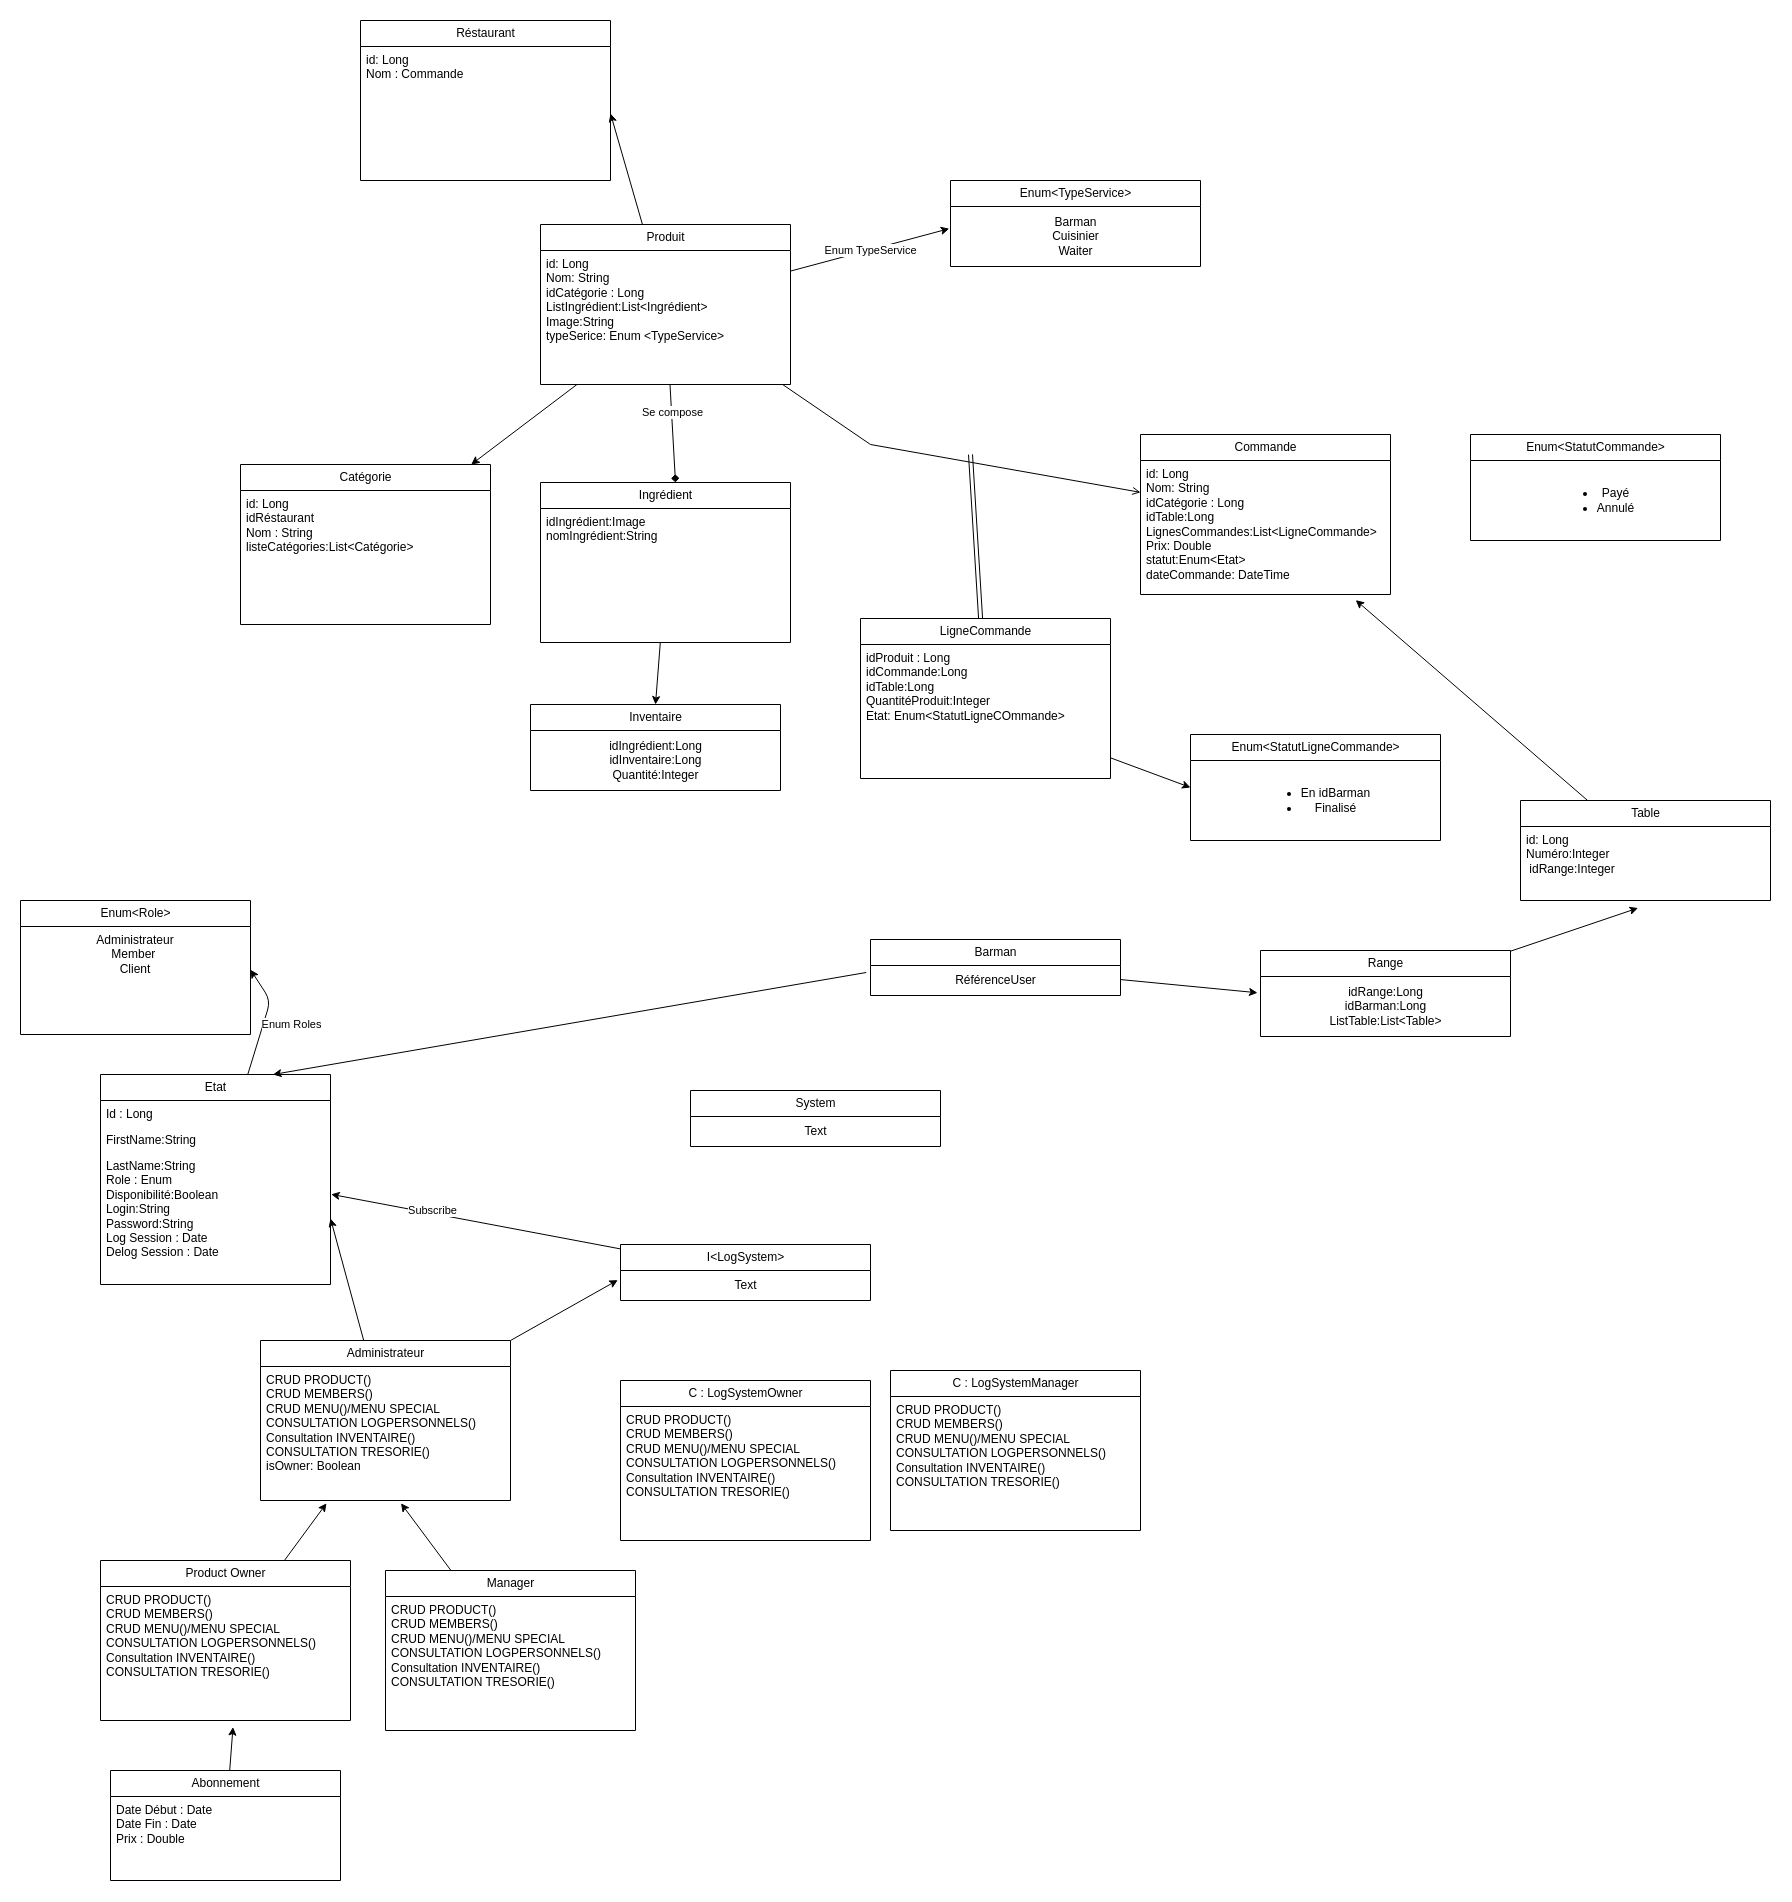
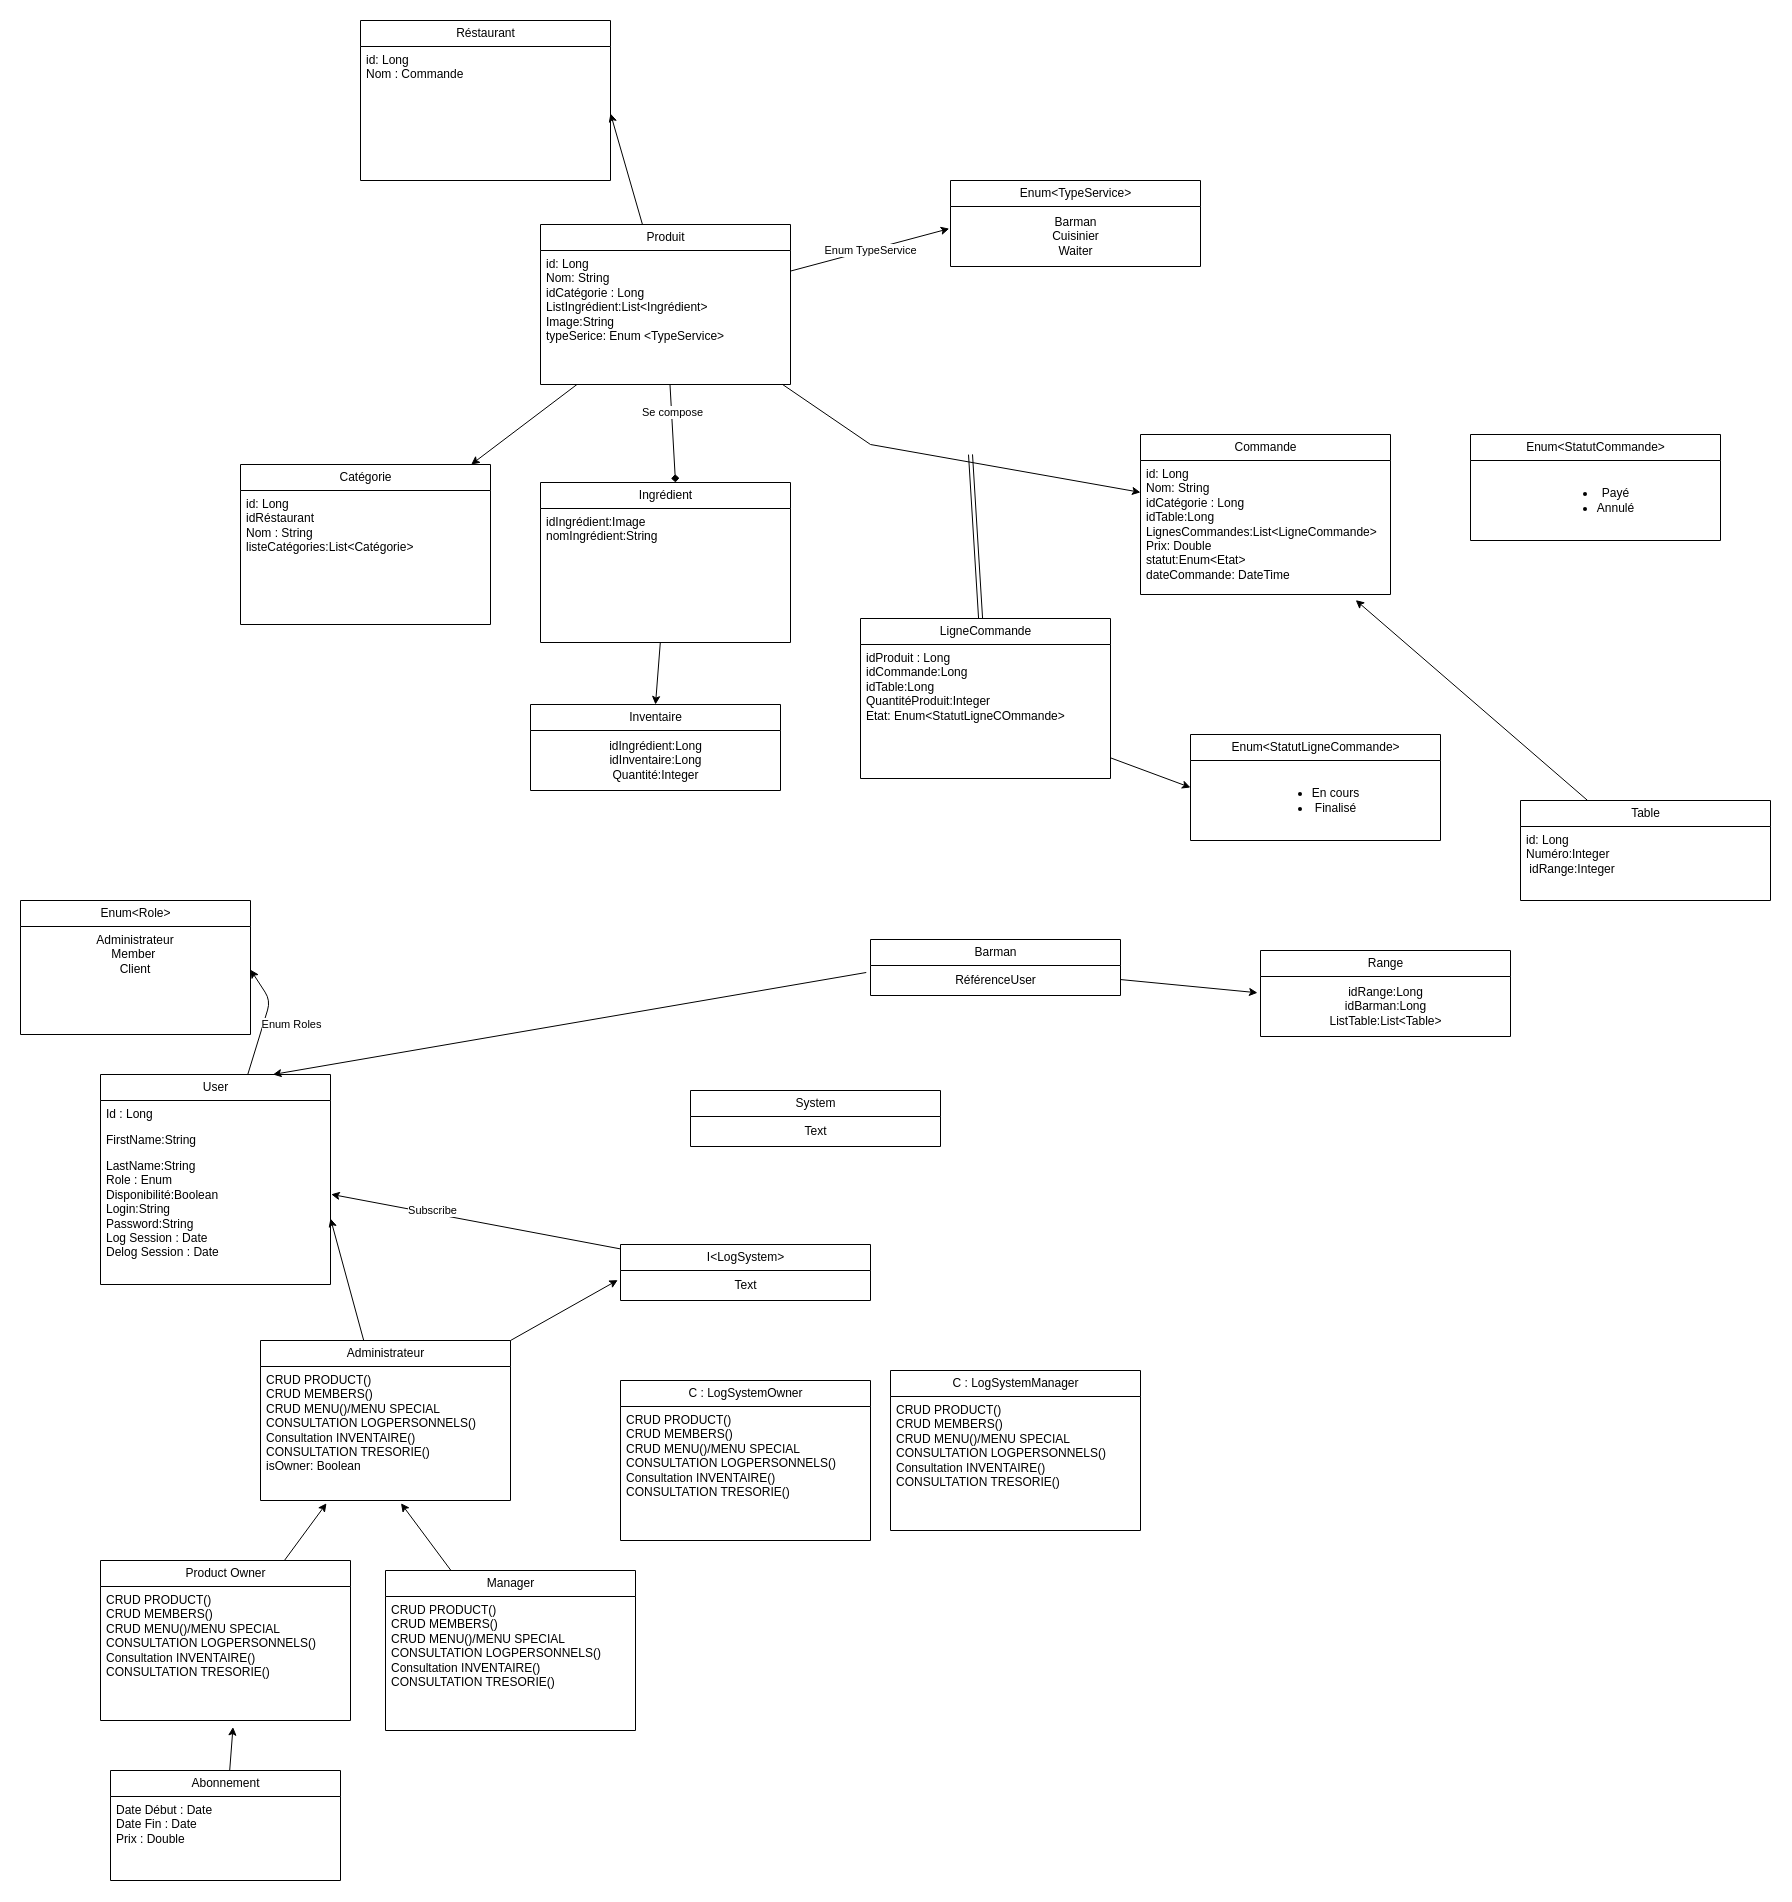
edge "Produit" -> "Commande": arrowhead open -> classic
node "En idBarman Finalisé": label "En idBarman Finalisé" -> "En cours Finalisé"
edge "Range" -> "id: Long Numéro:Integer idRange:Integer": removed
node "Etat": label "Etat" -> "User"
